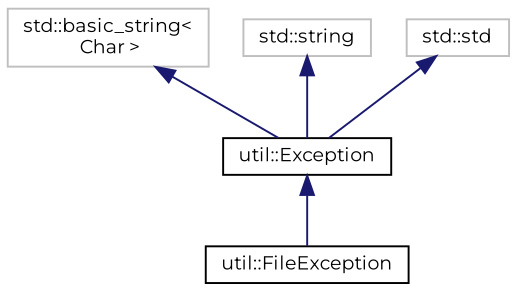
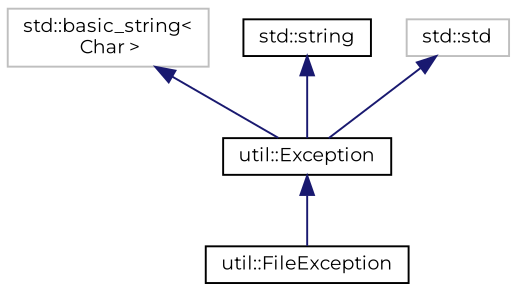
node "std::string": color grey75 -> black
